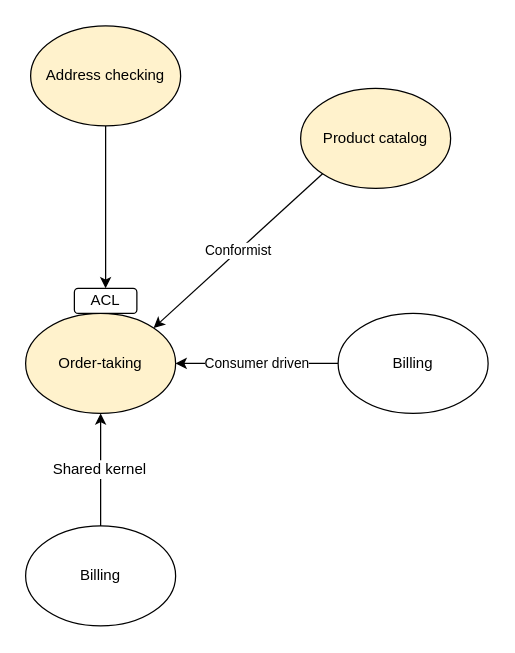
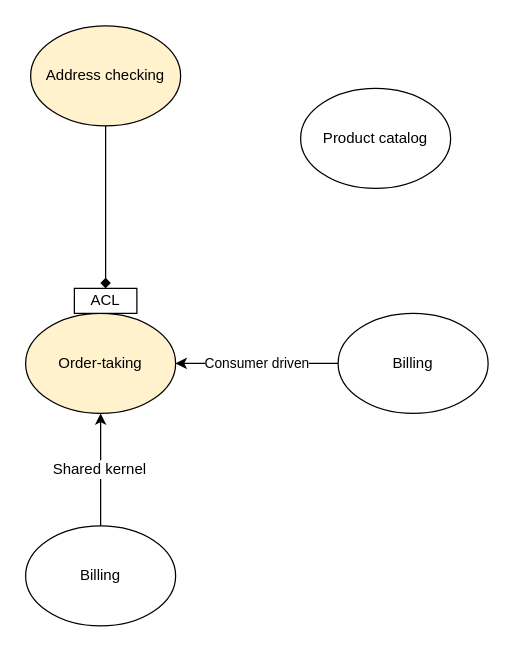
node "Product catalog": fillcolor #fff2cc -> #ffffff
edge "Product catalog" -> "Order-taking": removed, label "Conformist"
edge "Address checking" -> "ACL": arrowhead classic -> diamond
node "ACL": shape rounded rectangle -> rectangle
